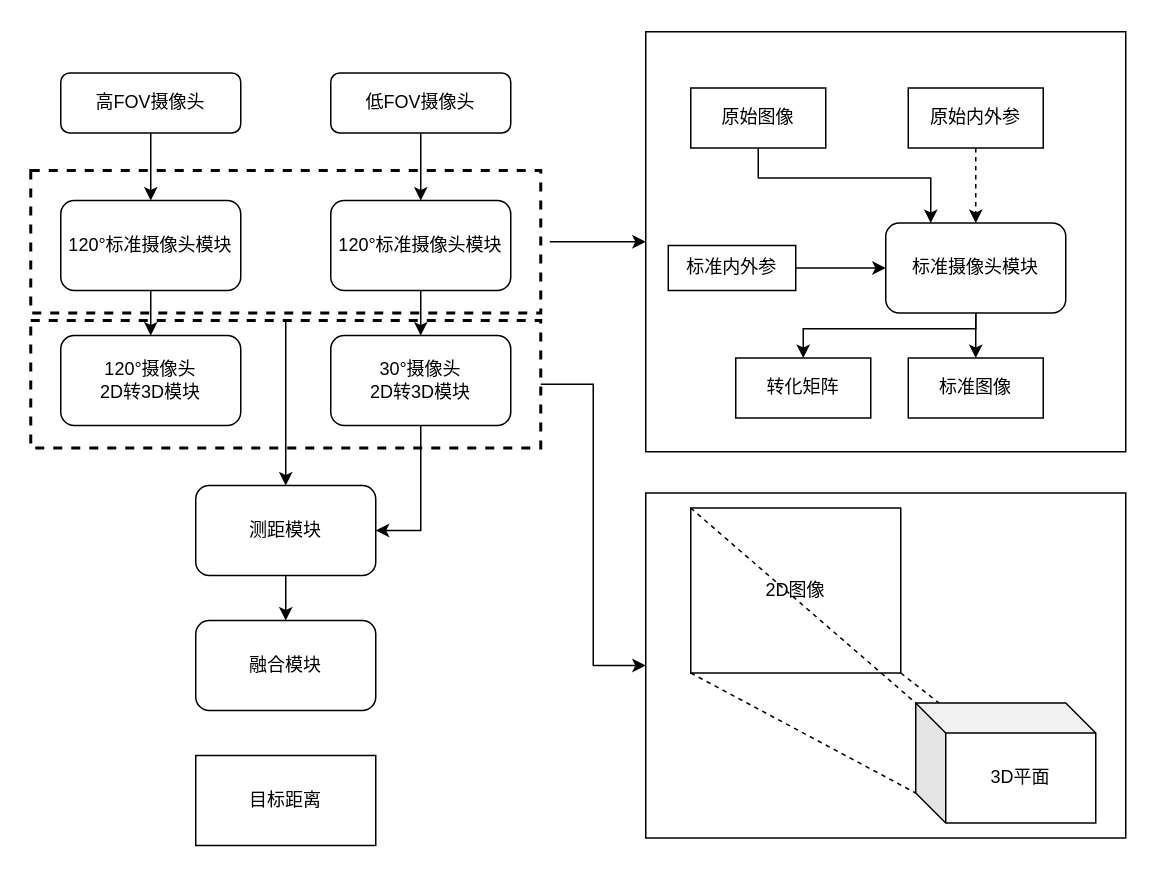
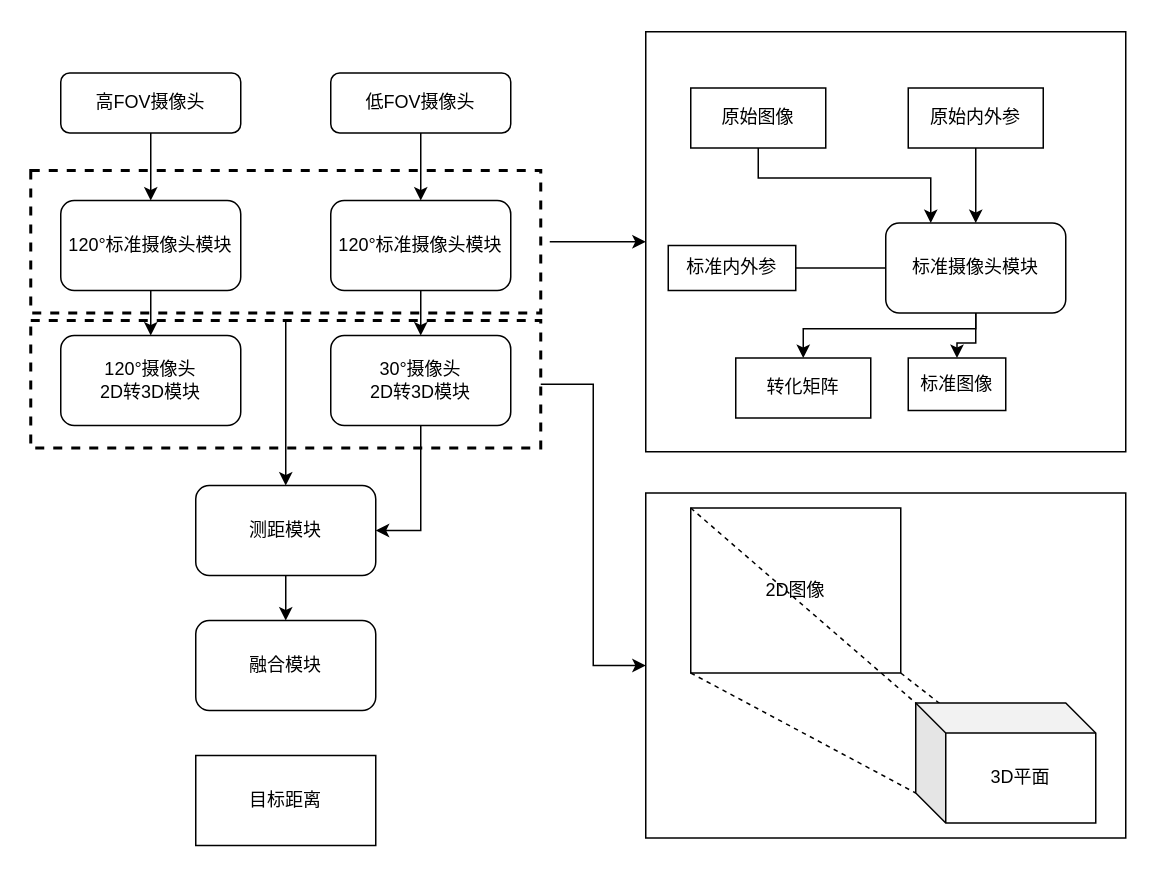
edge "原始内外参" -> "标准摄像头模块": style dashed -> solid
edge "标准内外参" -> "标准摄像头模块": arrowhead classic -> none
node "标准图像": size 135x60 -> 98x53
